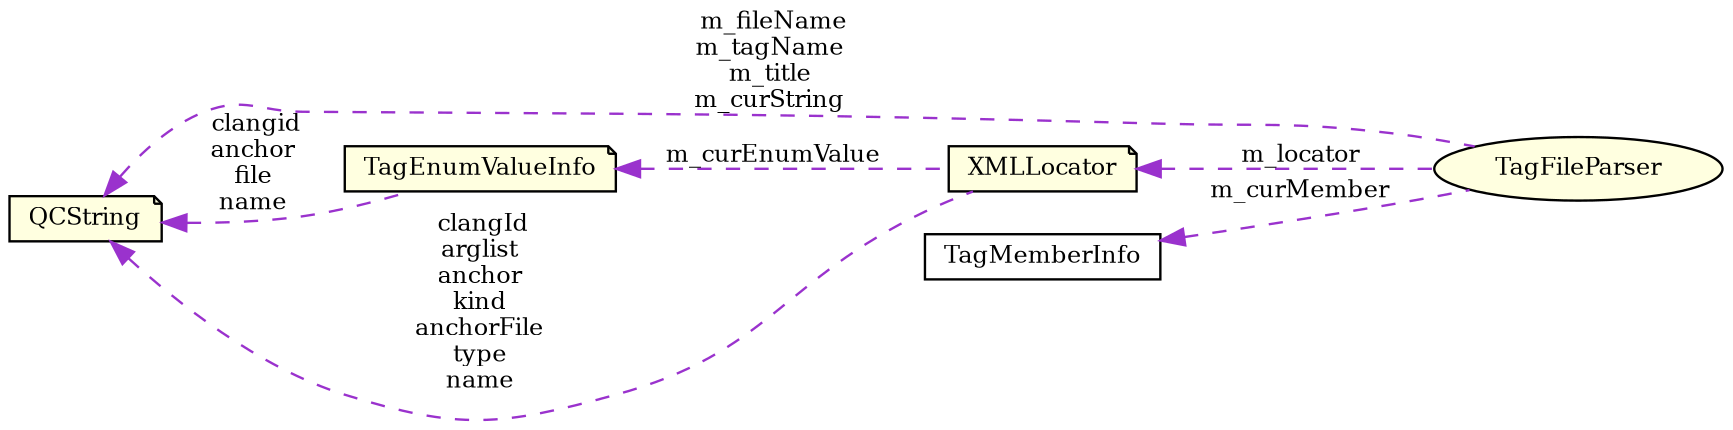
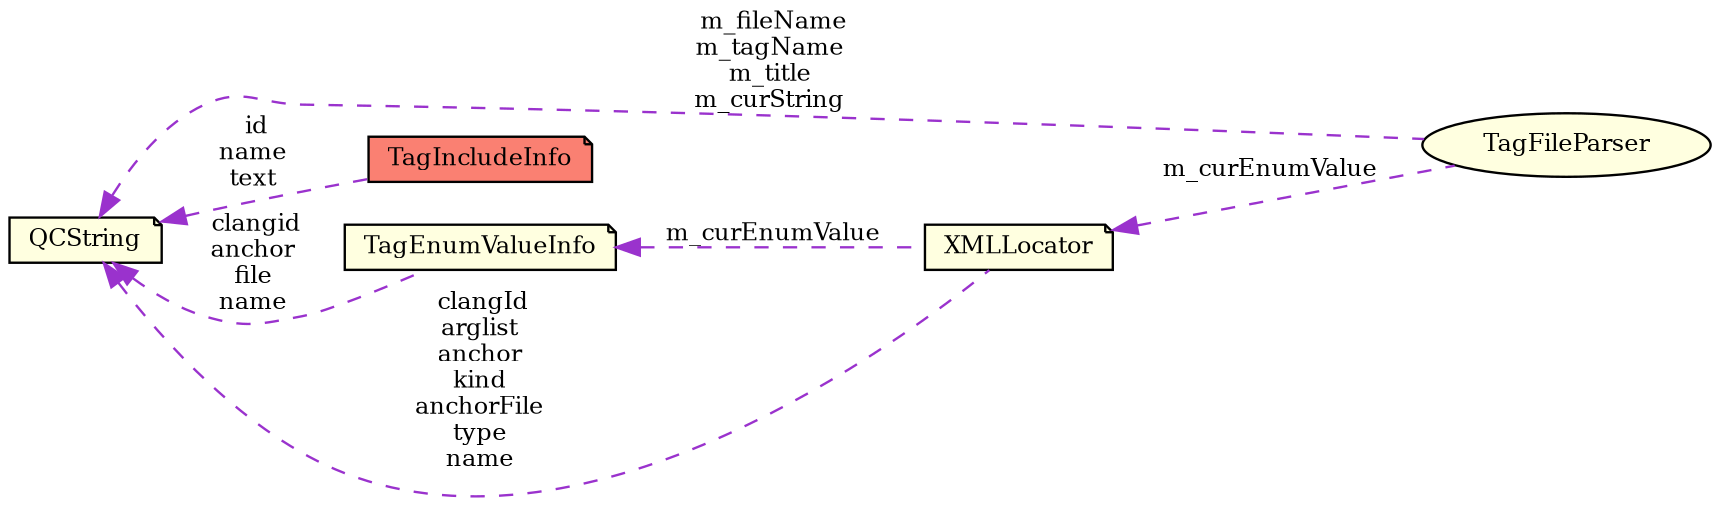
edge "TagFileParser" -> "XMLLocator": label " m_locator" -> " m_curEnumValue"
node "TagIncludeInfo": added
node "TagMemberInfo": removed
